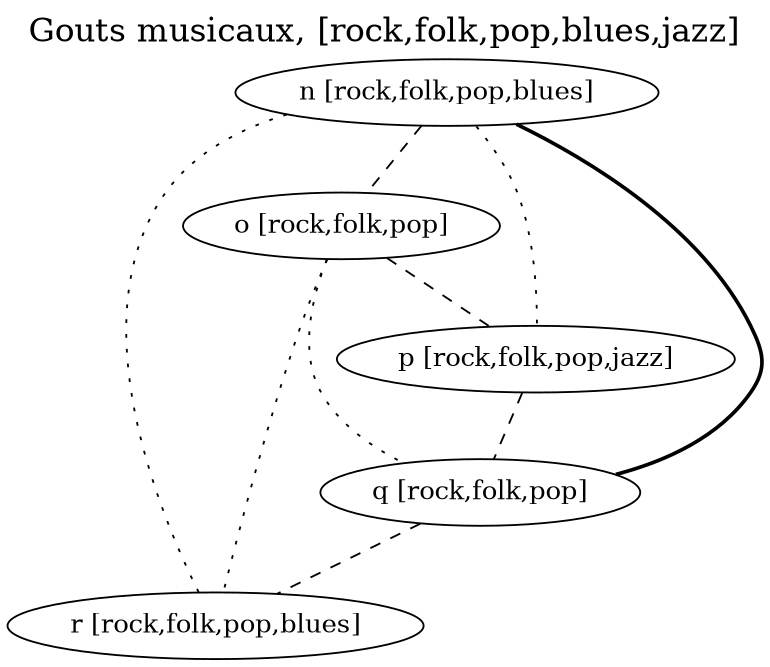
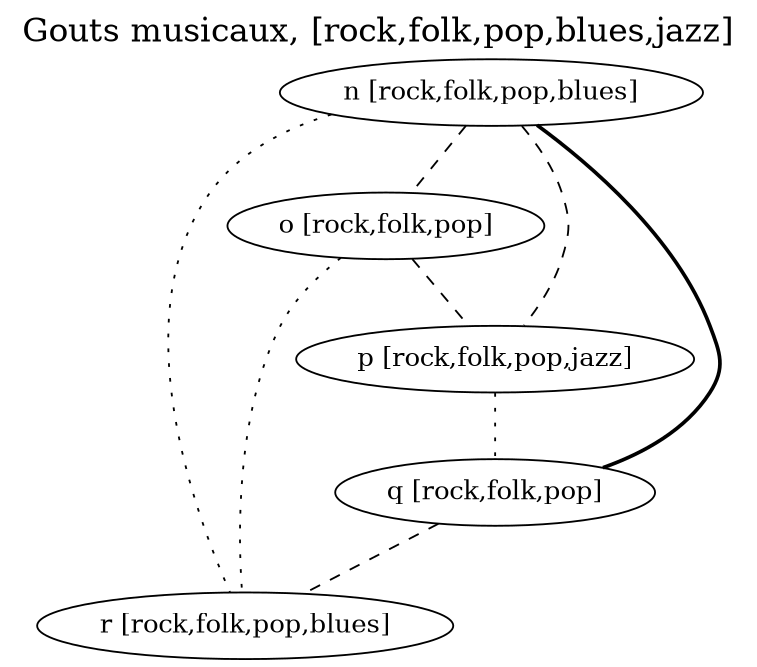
edge "n [rock,folk,pop,blues]" -- "p [rock,folk,pop,jazz]": style dotted -> dashed
edge "o [rock,folk,pop]" -- "q [rock,folk,pop]": removed
edge "p [rock,folk,pop,jazz]" -- "q [rock,folk,pop]": style dashed -> dotted
